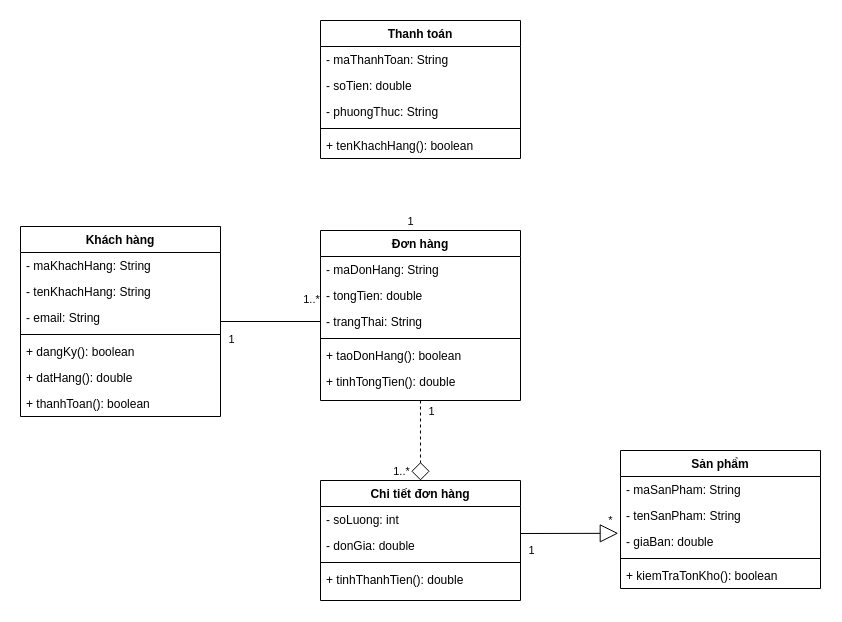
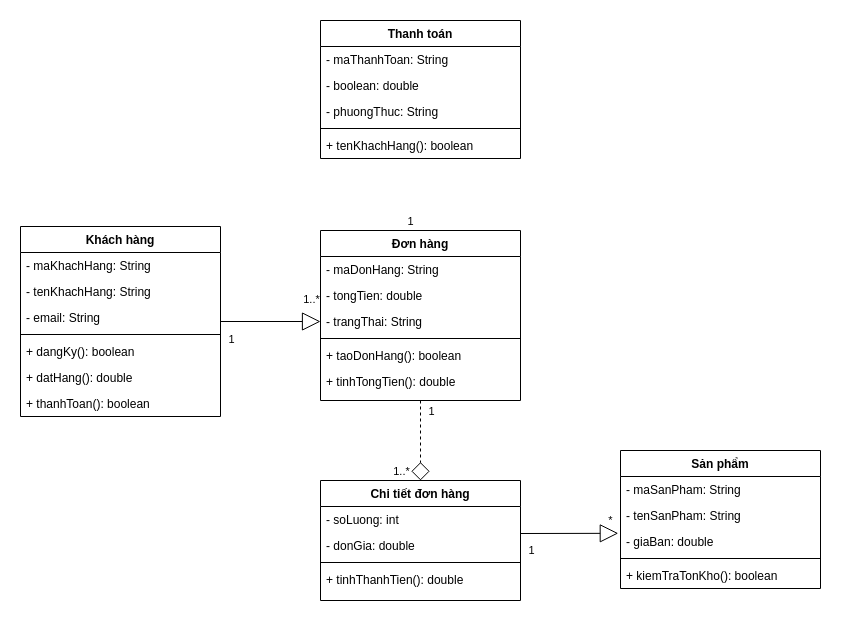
node "- soTien: double": label "- soTien: double" -> "- boolean: double"
edge "Khách hàng" -- "- trangThai: String": arrowhead none -> block
